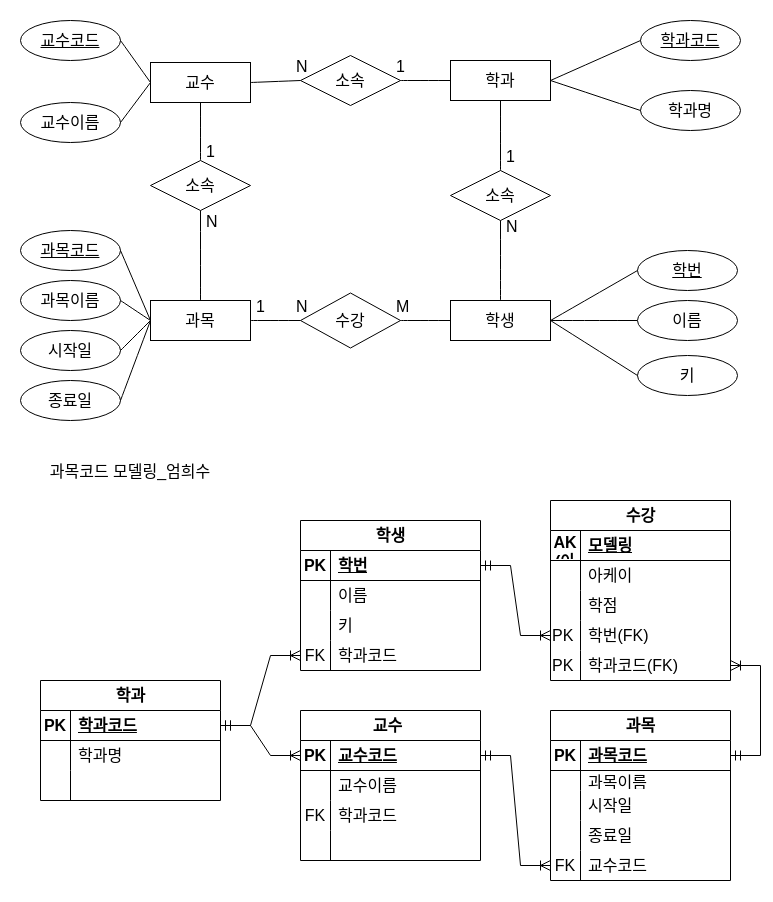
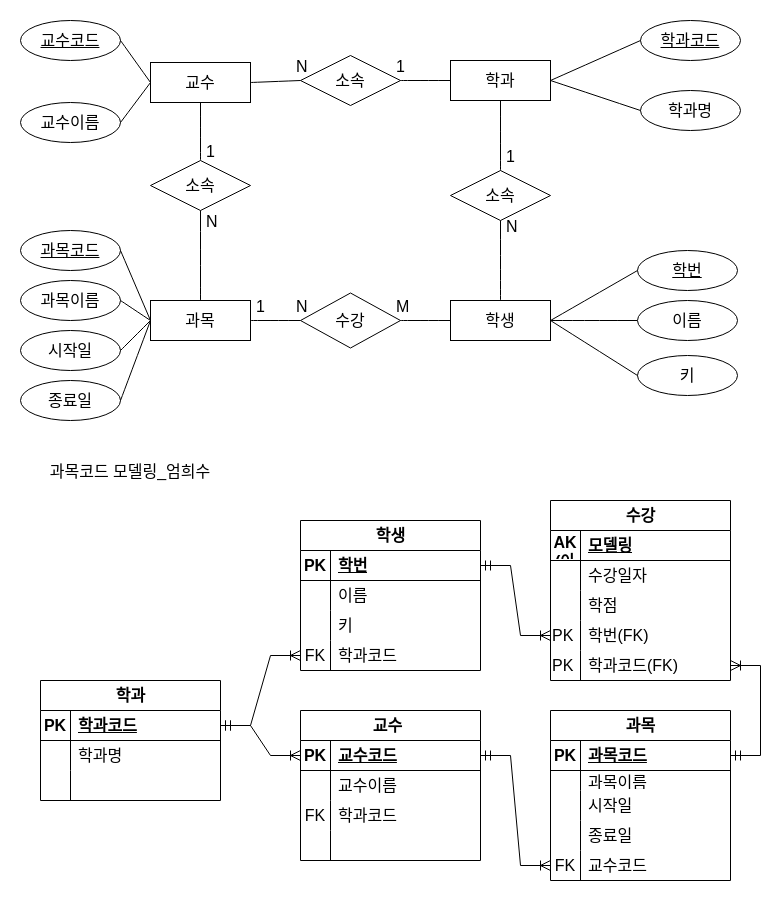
node "아케이": label "아케이" -> "수강일자"
